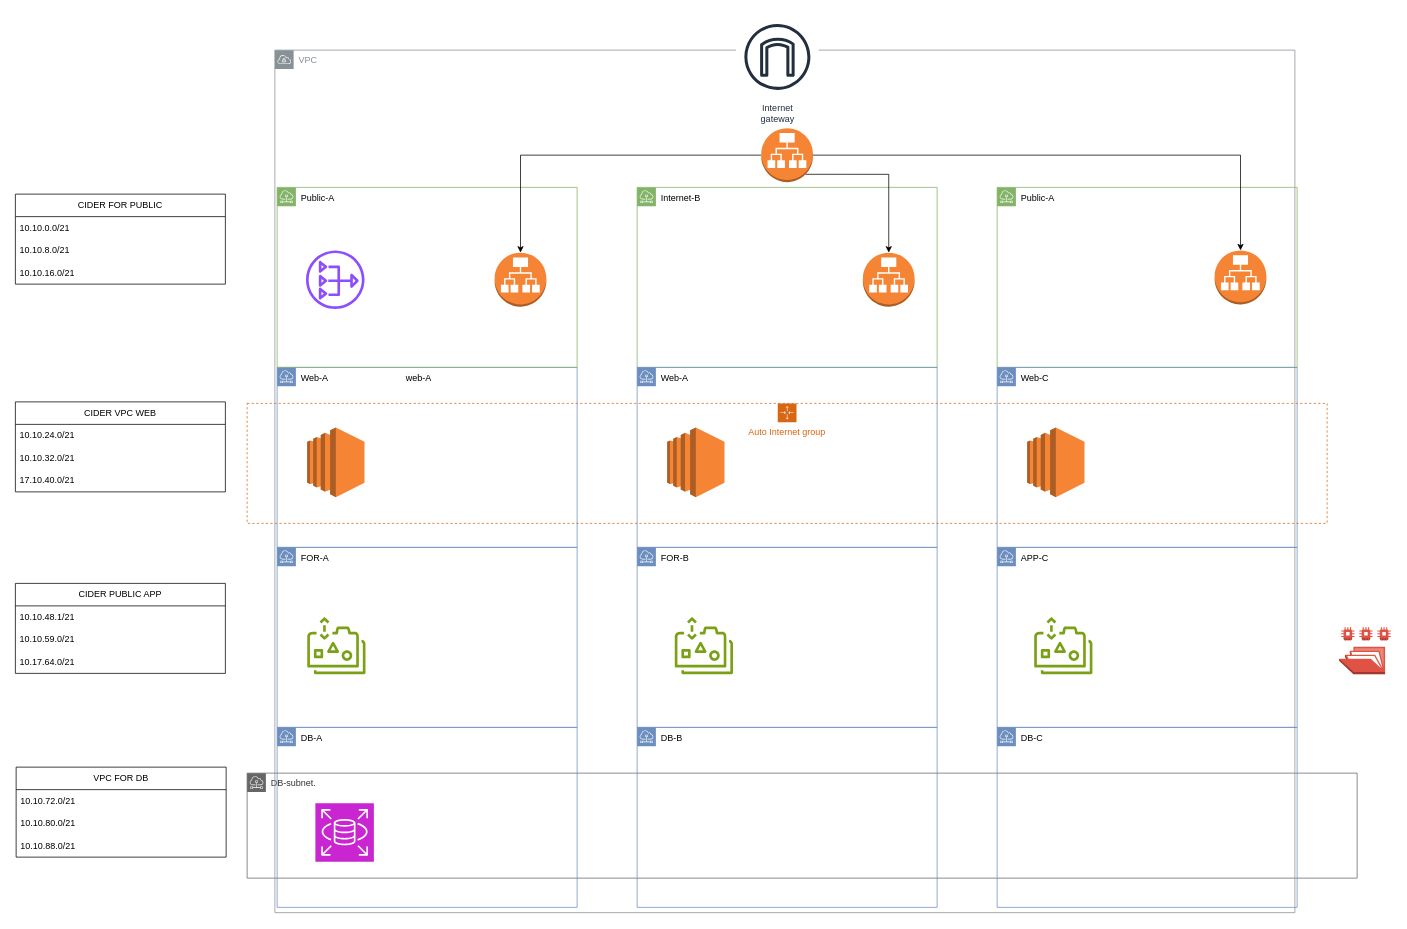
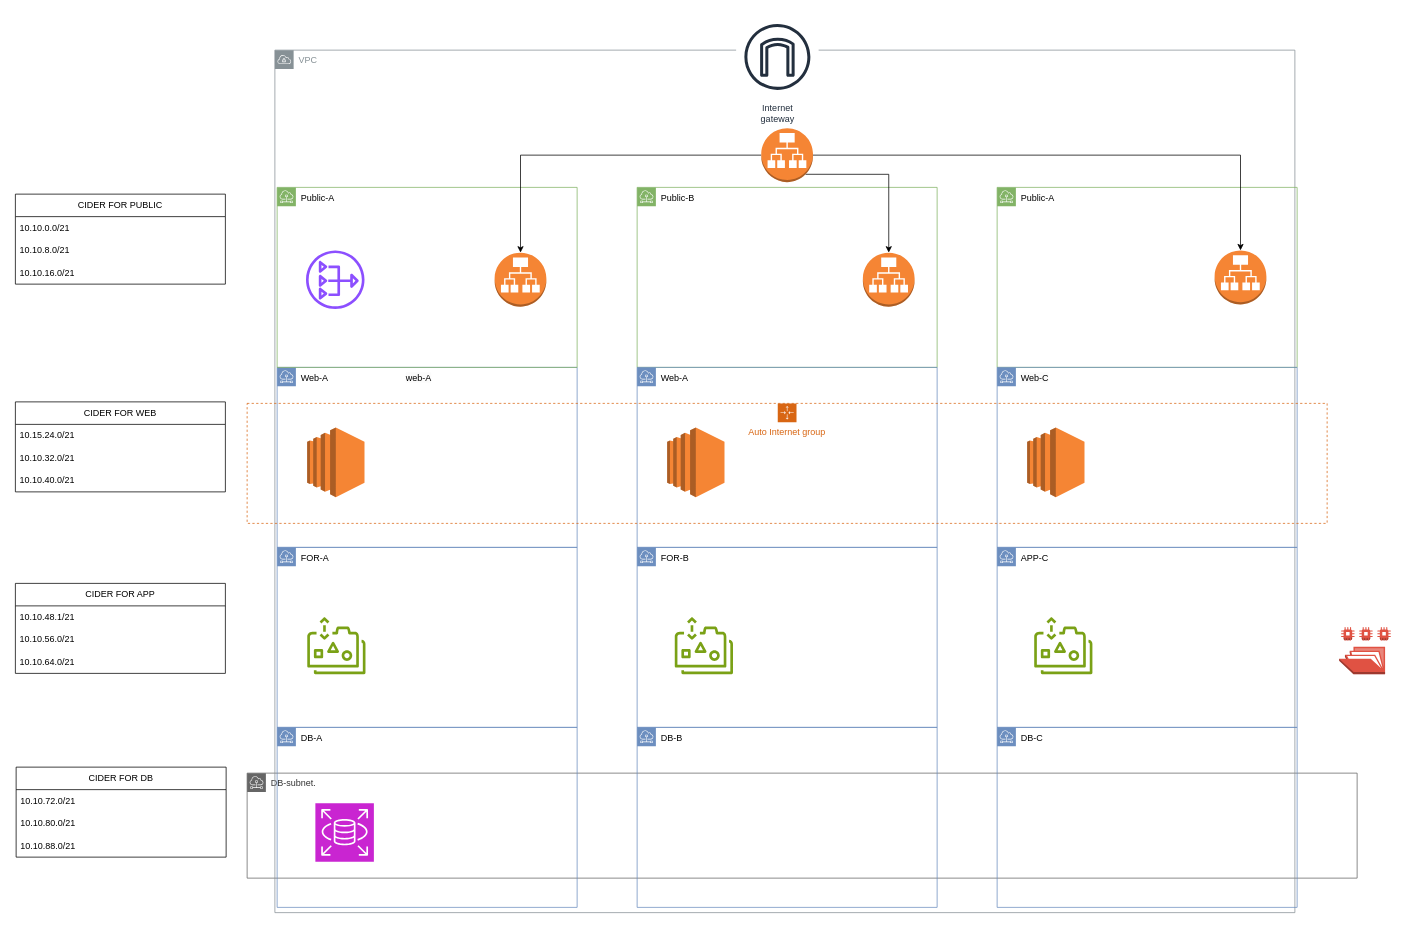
node "Internet-B": label "Internet-B" -> "Public-B"
node "CIDER VPC WEB": label "CIDER VPC WEB" -> "CIDER FOR WEB"
node "10.10.24.0/21": label "10.10.24.0/21" -> "10.15.24.0/21"
node "17.10.40.0/21": label "17.10.40.0/21" -> "10.10.40.0/21"
node "CIDER PUBLIC APP": label "CIDER PUBLIC APP" -> "CIDER FOR APP"
node "10.10.59.0/21": label "10.10.59.0/21" -> "10.10.56.0/21"
node "10.17.64.0/21": label "10.17.64.0/21" -> "10.10.64.0/21"
node "VPC FOR DB": label "VPC FOR DB" -> "CIDER FOR DB"
